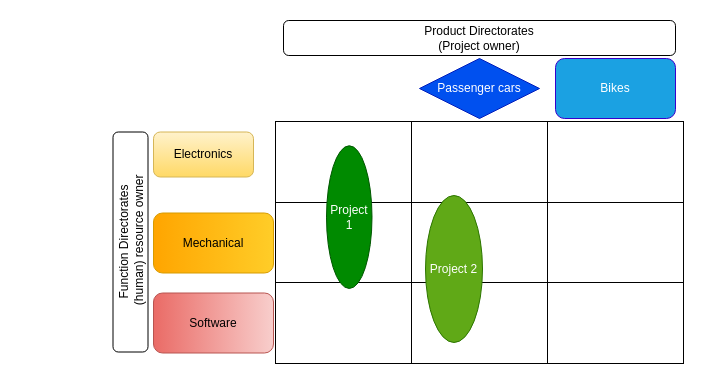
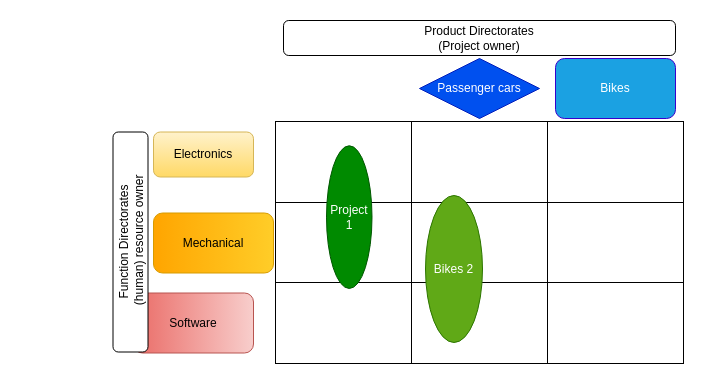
node "Project 2": label "Project 2" -> "Bikes 2"
node "Software": moved (214, 323) -> (194, 323)
